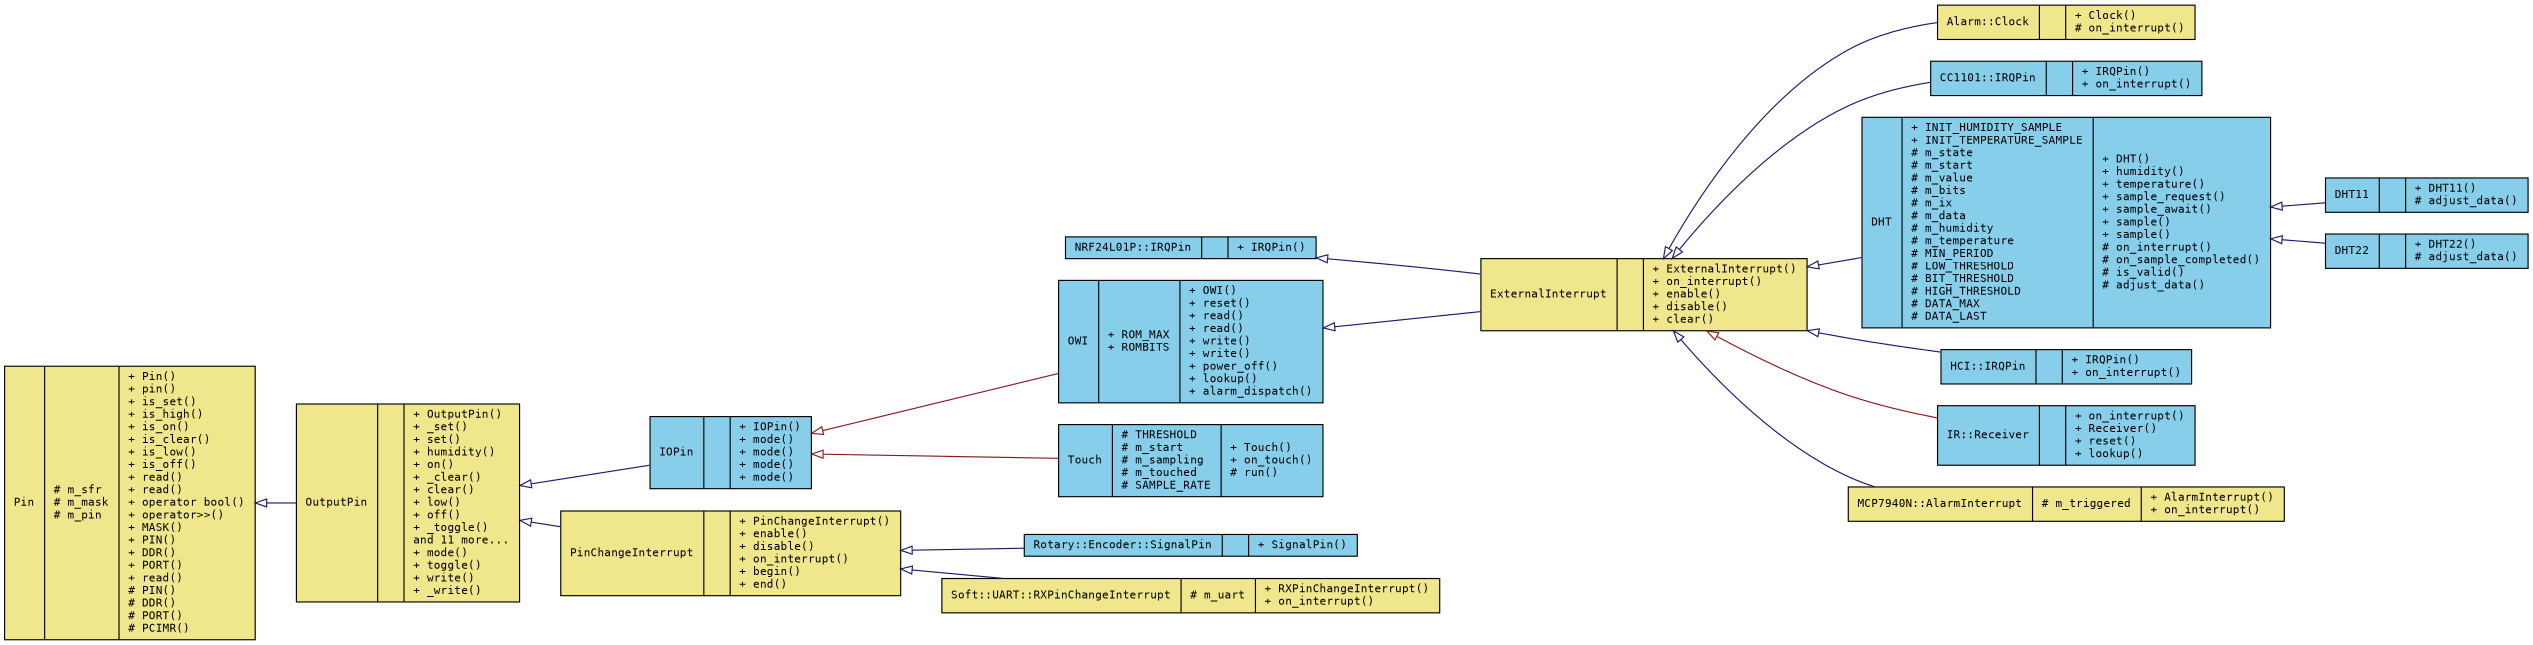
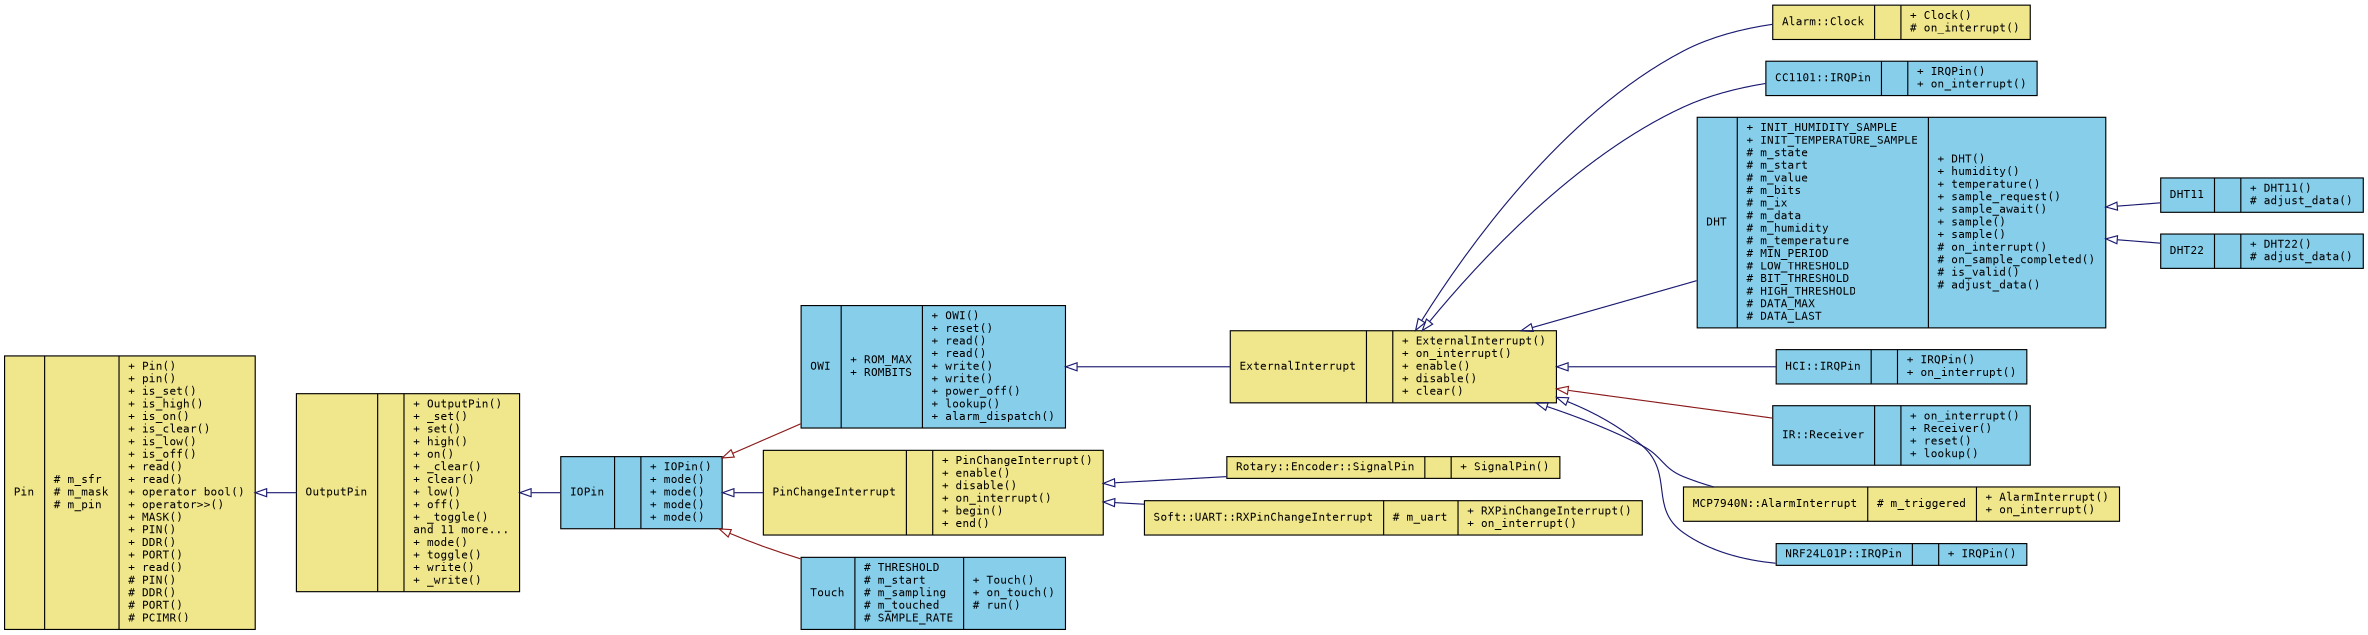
edge "ExternalInterrupt" -> "NRF24L01P::IRQPin": reversed
node "OutputPin": text "+ humidity()" -> "+ high()"
edge "PinChangeInterrupt" -> "OutputPin": now "PinChangeInterrupt" -> "IOPin"
node "Rotary::Encoder::SignalPin": fillcolor skyblue -> khaki
